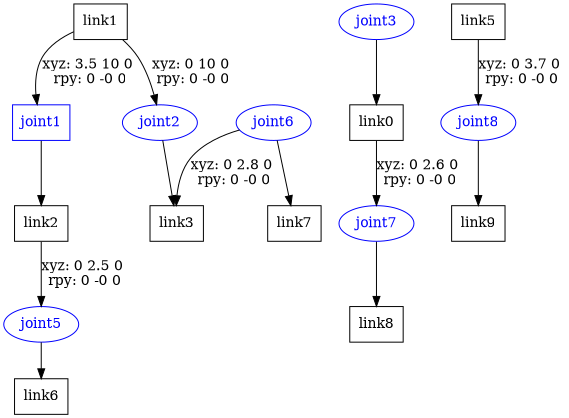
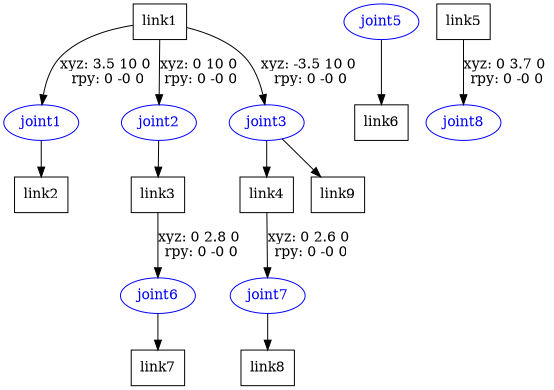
edge "link1" -> "joint3": added, label "xyz: -3.5 10 0 rpy: 0 -0 0"
node "joint1": shape box -> ellipse
node "link0": label "link0" -> "link4"
edge "joint6" -> "link3": reversed
edge "joint8" -> "link9": now "joint3" -> "link9"
edge "link2" -> "joint5": removed, label "xyz: 0 2.5 0 rpy: 0 -0 0"
